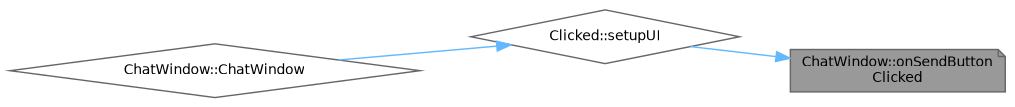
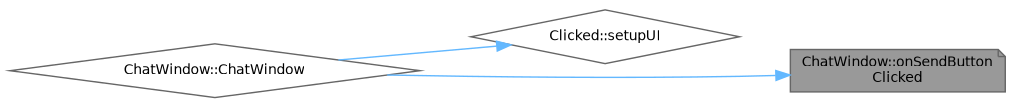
edge "Clicked::setupUI" -> "ChatWindow::onSendButton Clicked": now "ChatWindow::ChatWindow" -> "ChatWindow::onSendButton Clicked"
